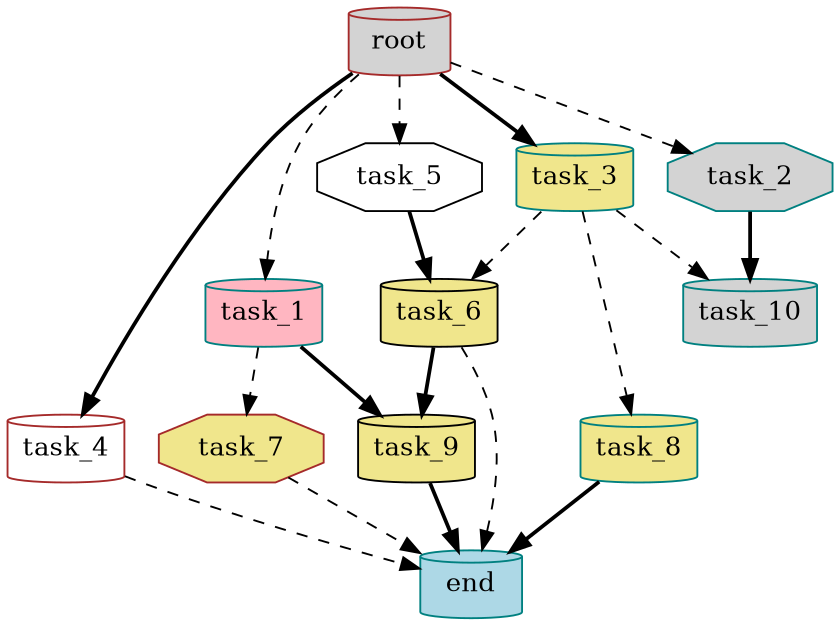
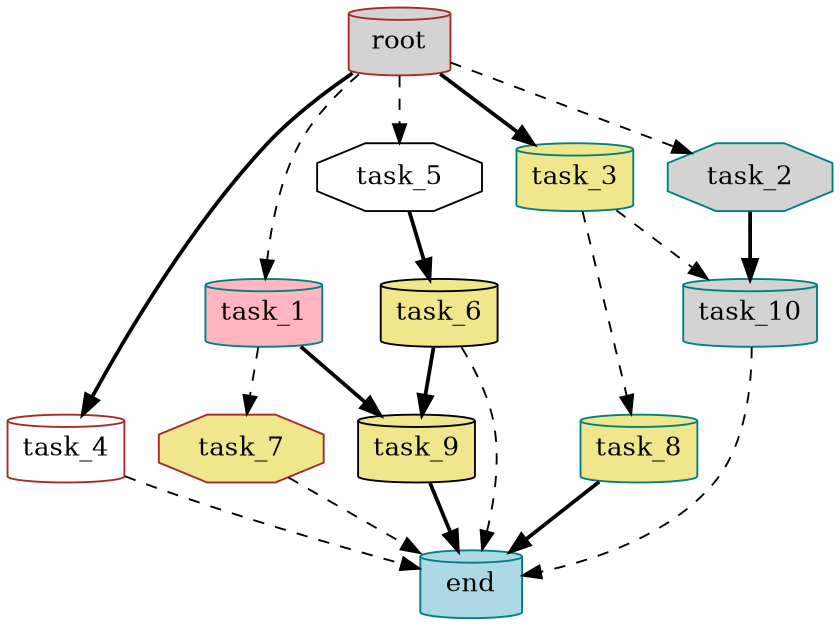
edge "task_3" -> "task_6": removed
edge "task_10" -> "end": added
